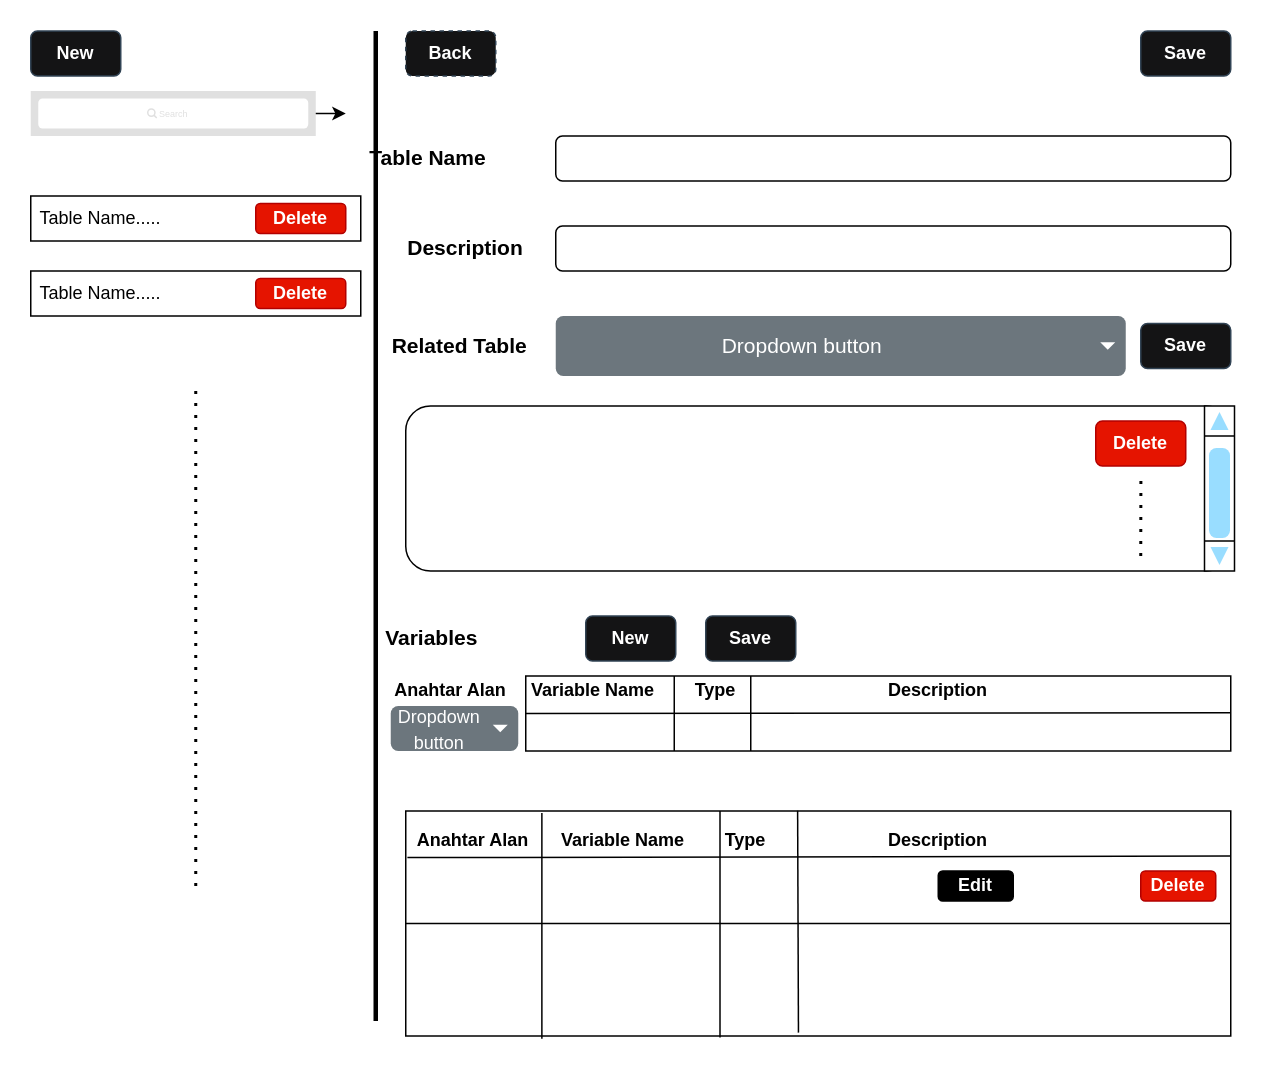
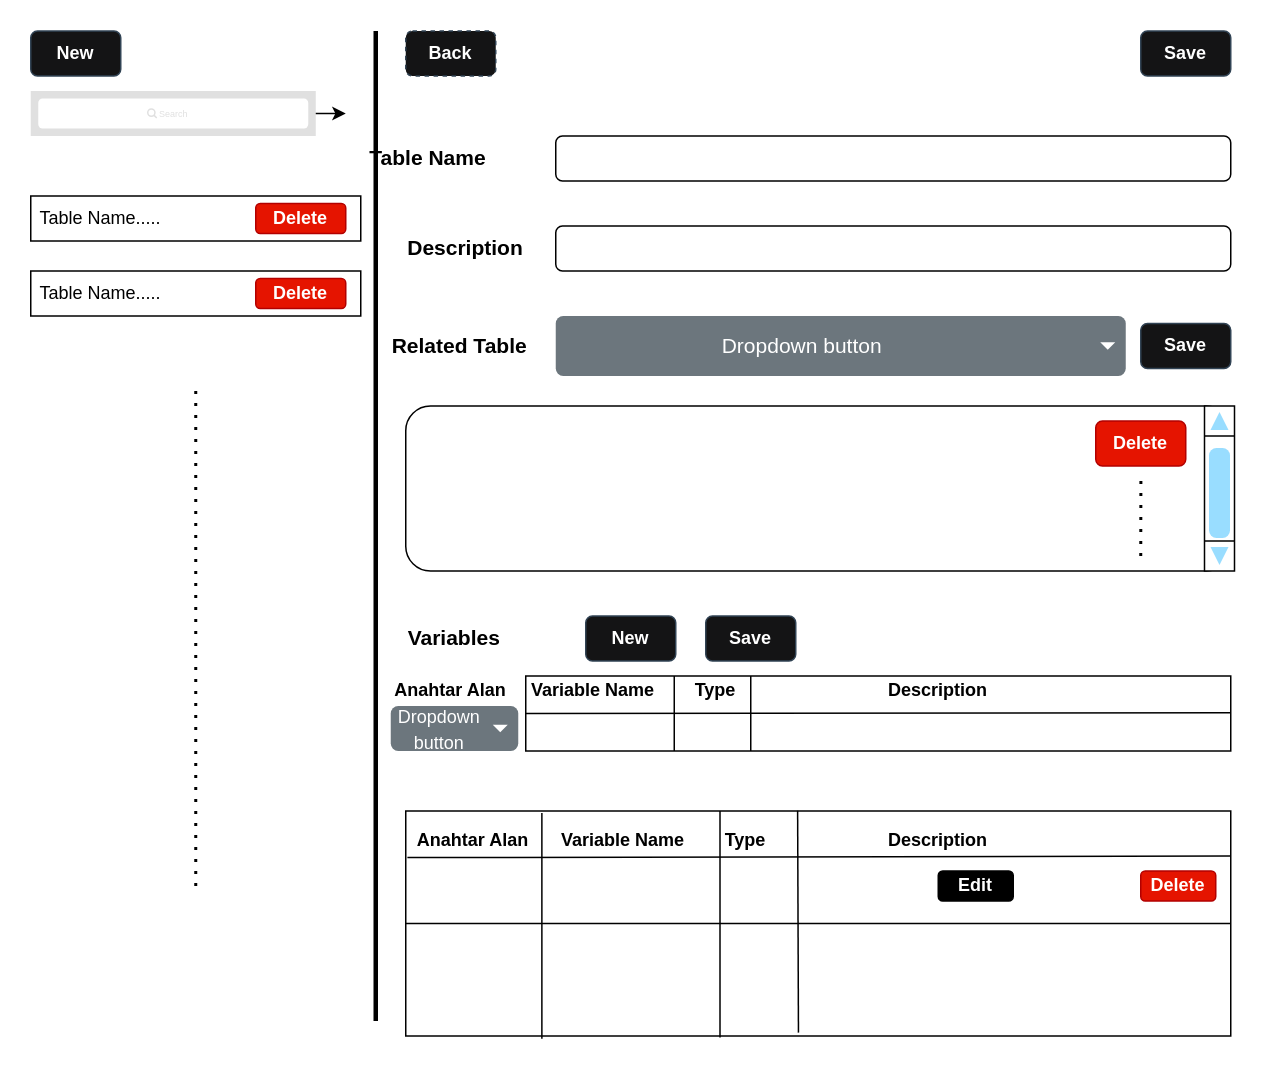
node "Variables": moved (458, 638) -> (481, 638)
